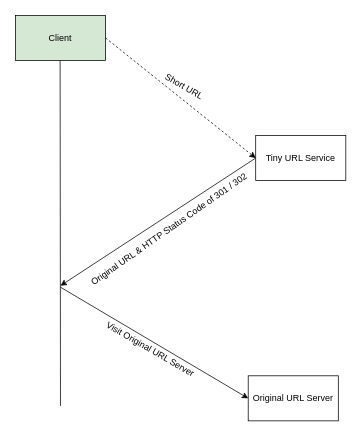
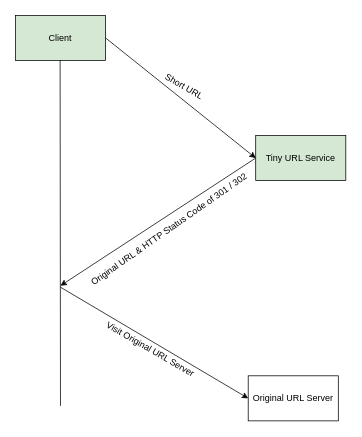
edge "Client" -> "Tiny URL Service": style dashed -> solid
node "Tiny URL Service": fillcolor #ffffff -> #d5e8d4
